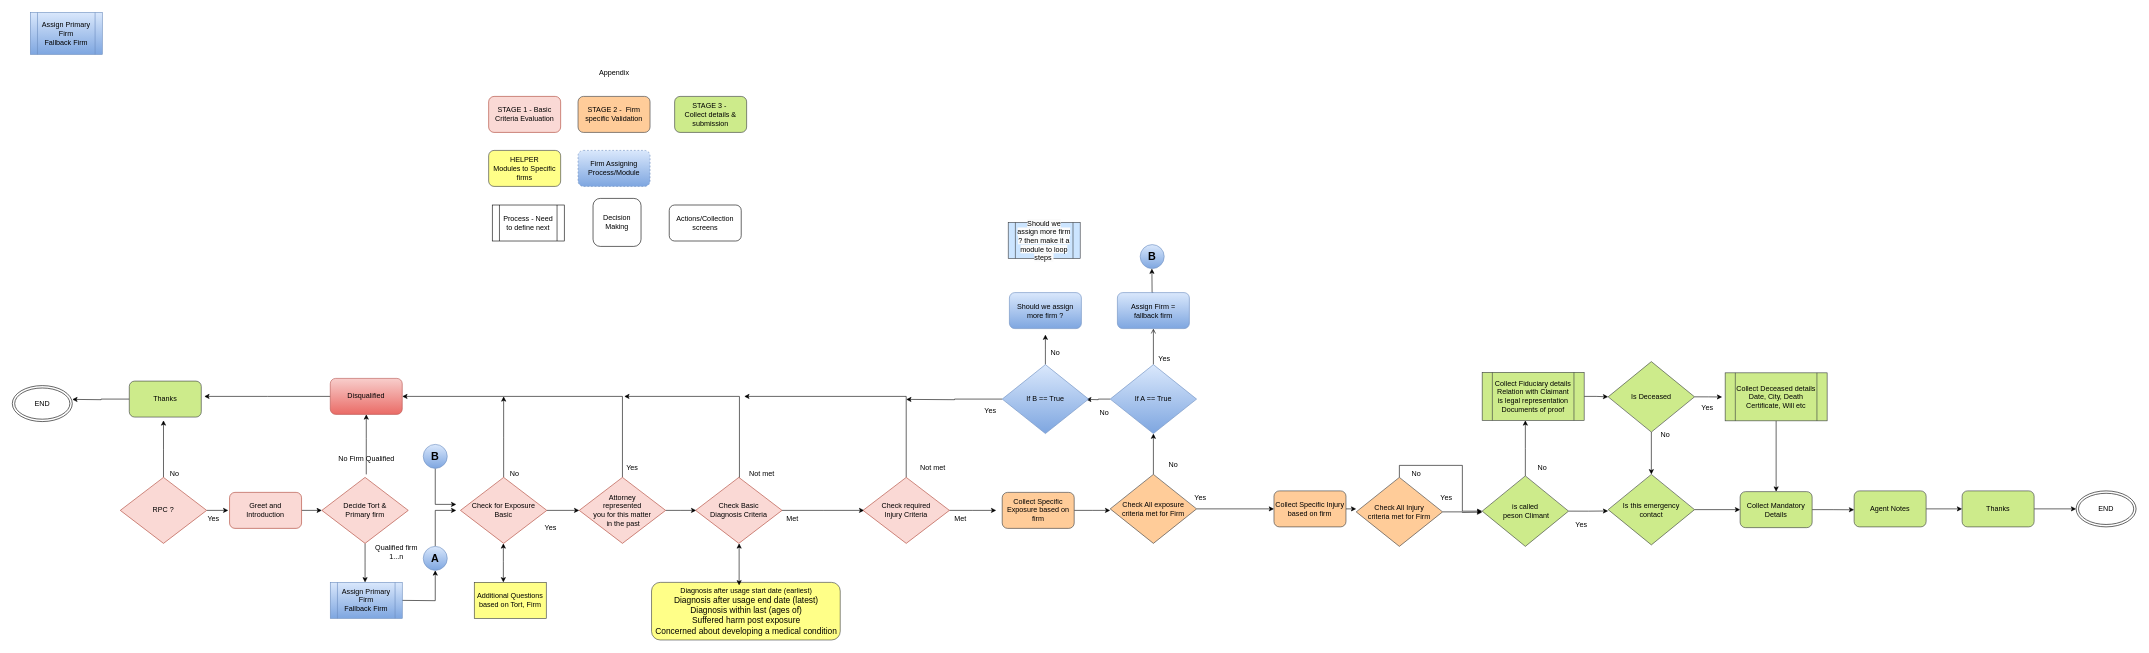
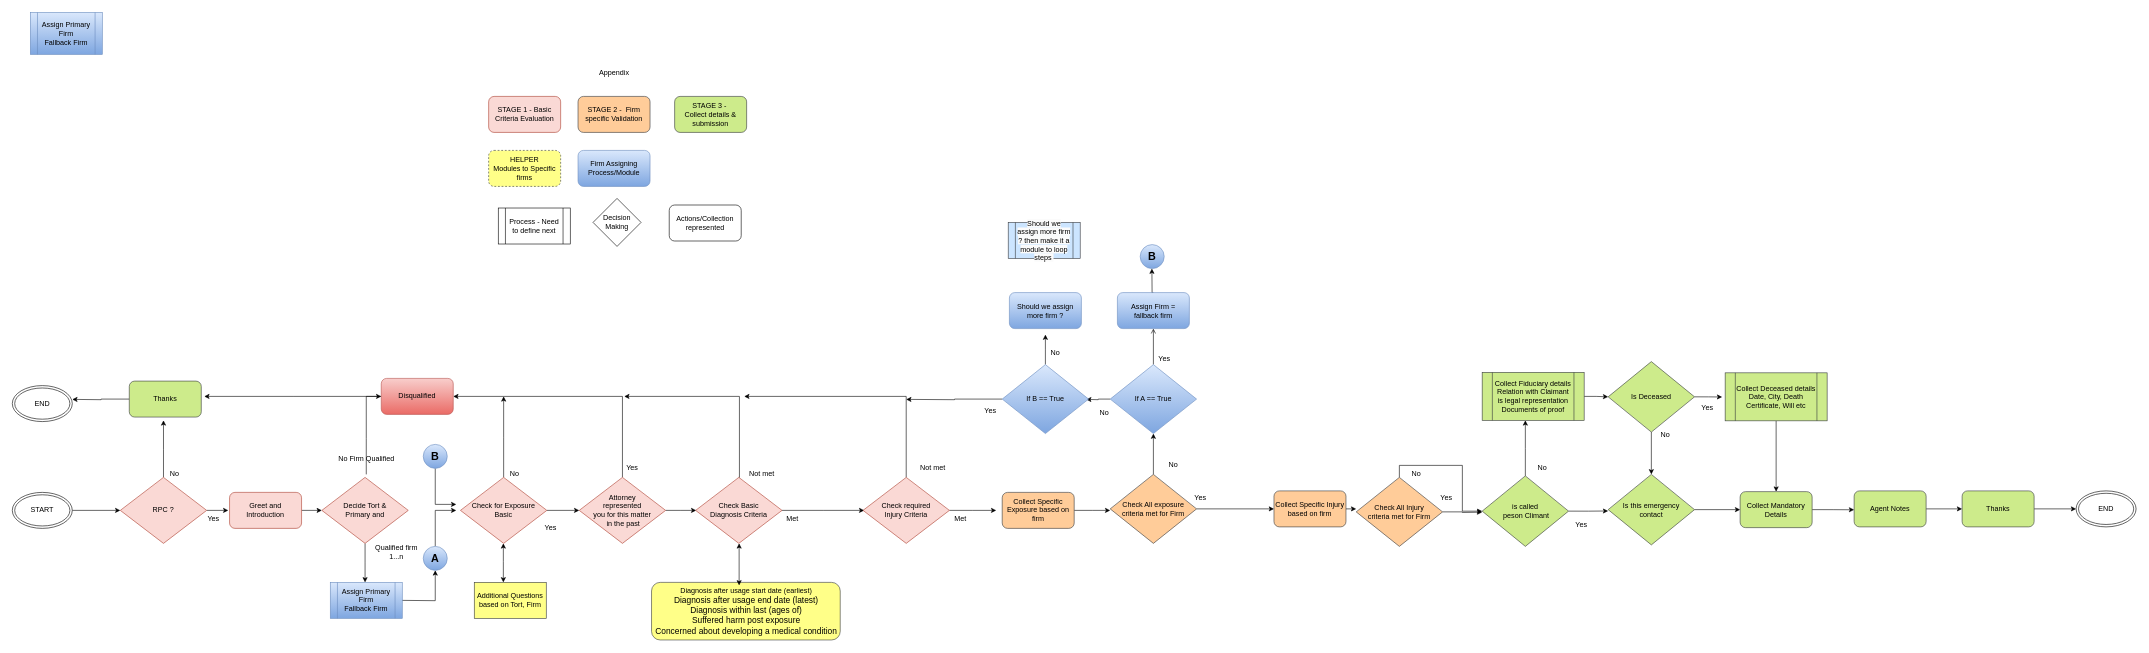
node "HELPER Modules to Specific firms": style solid -> dashed
node "Firm Assigning Process/Module": style dashed -> solid
node "Decision Making": shape rounded rectangle -> diamond
node "Process - Need to define next": moved (528, 223) -> (534, 226)
node "Actions/Collection screens": label "Actions/Collection screens" -> "Actions/Collection represented"
node "Disqualified": moved (366, 396) -> (417, 396)
node "START": added
edge "START" -> "RPC ?": added
node "Decide Tort & Primary firm": label "Decide Tort & Primary firm" -> "Decide Tort & Primary and"
